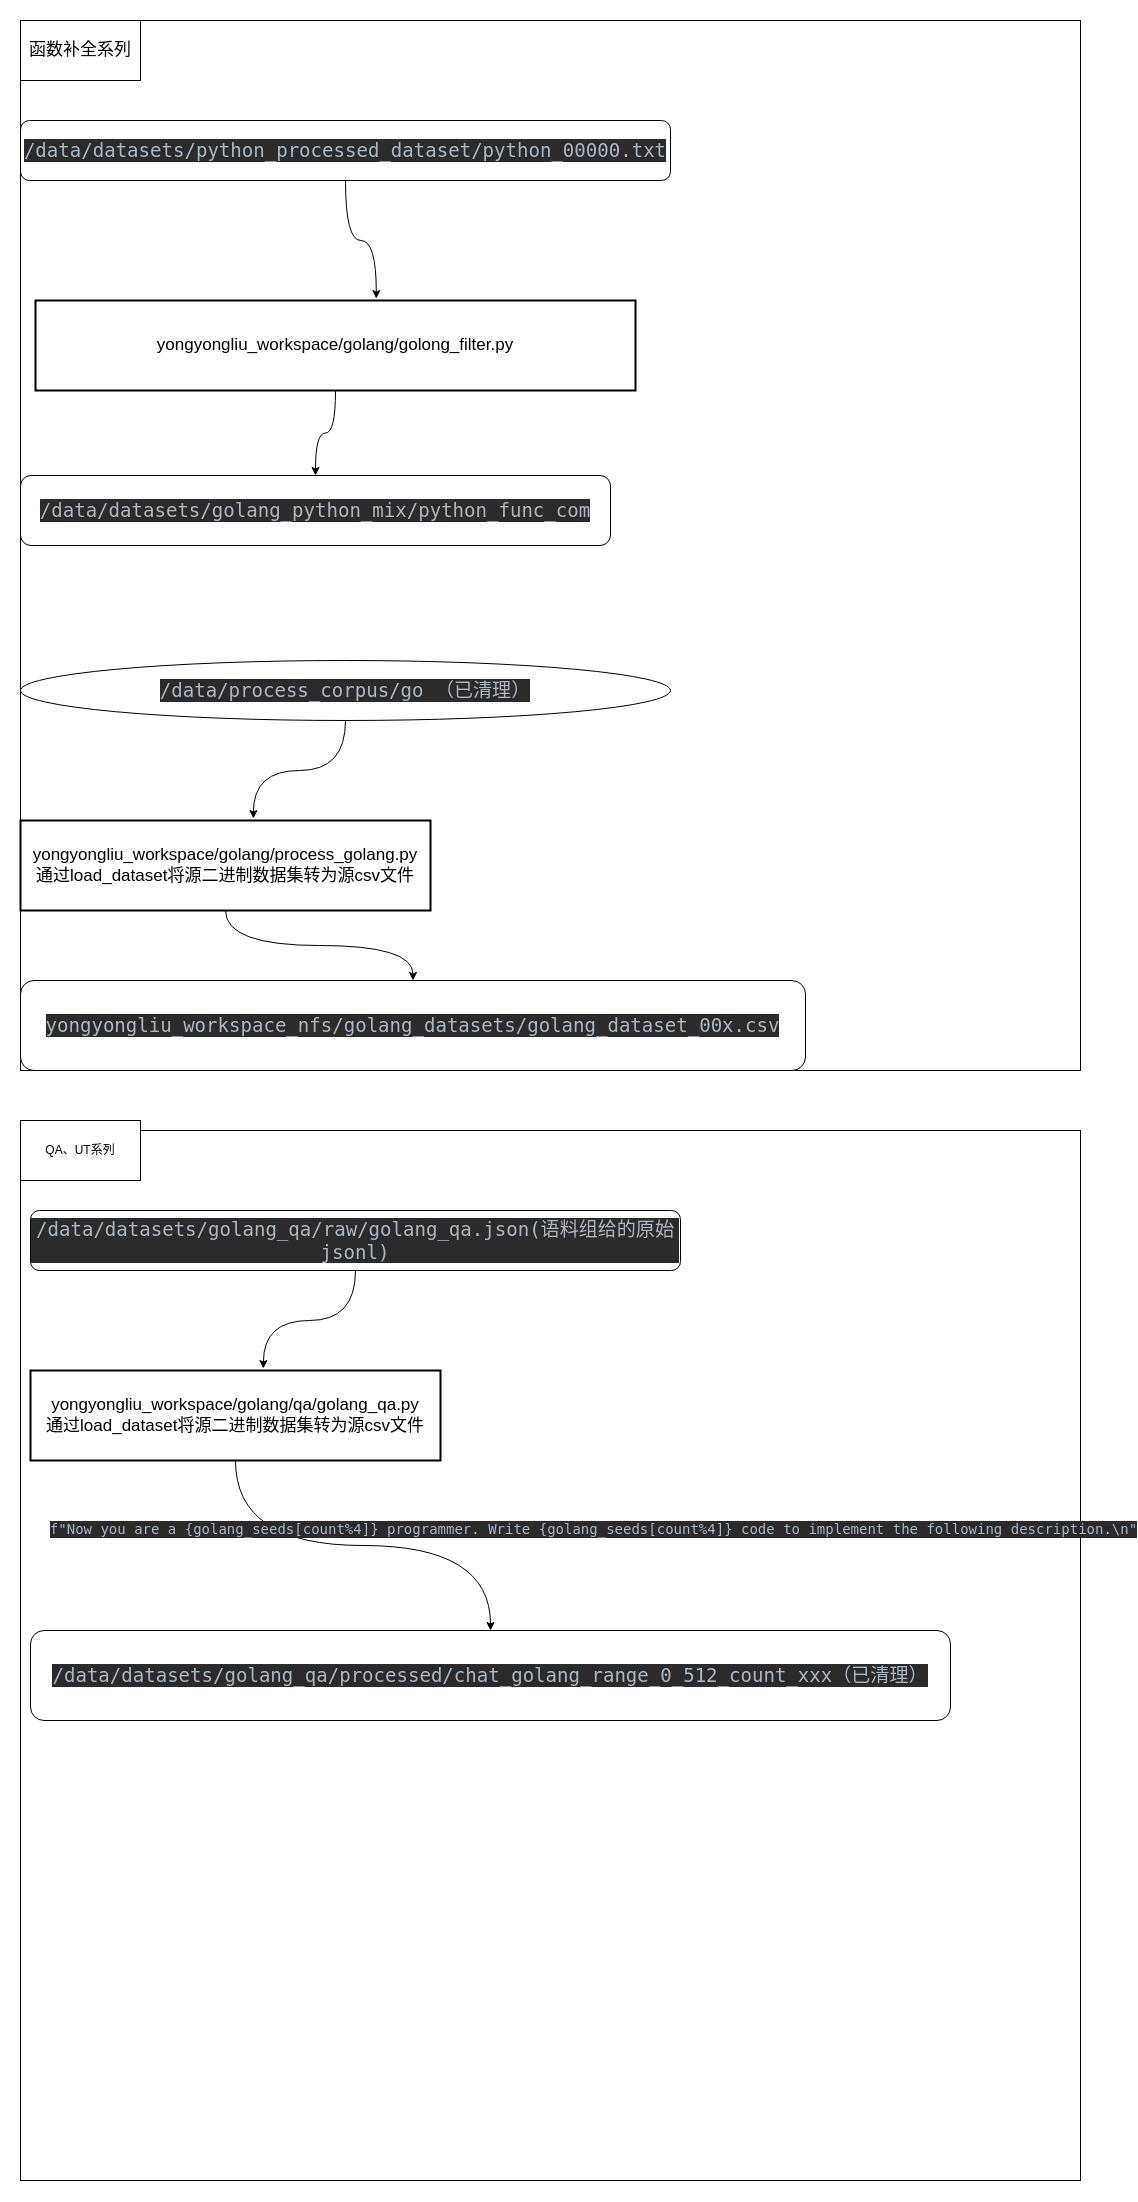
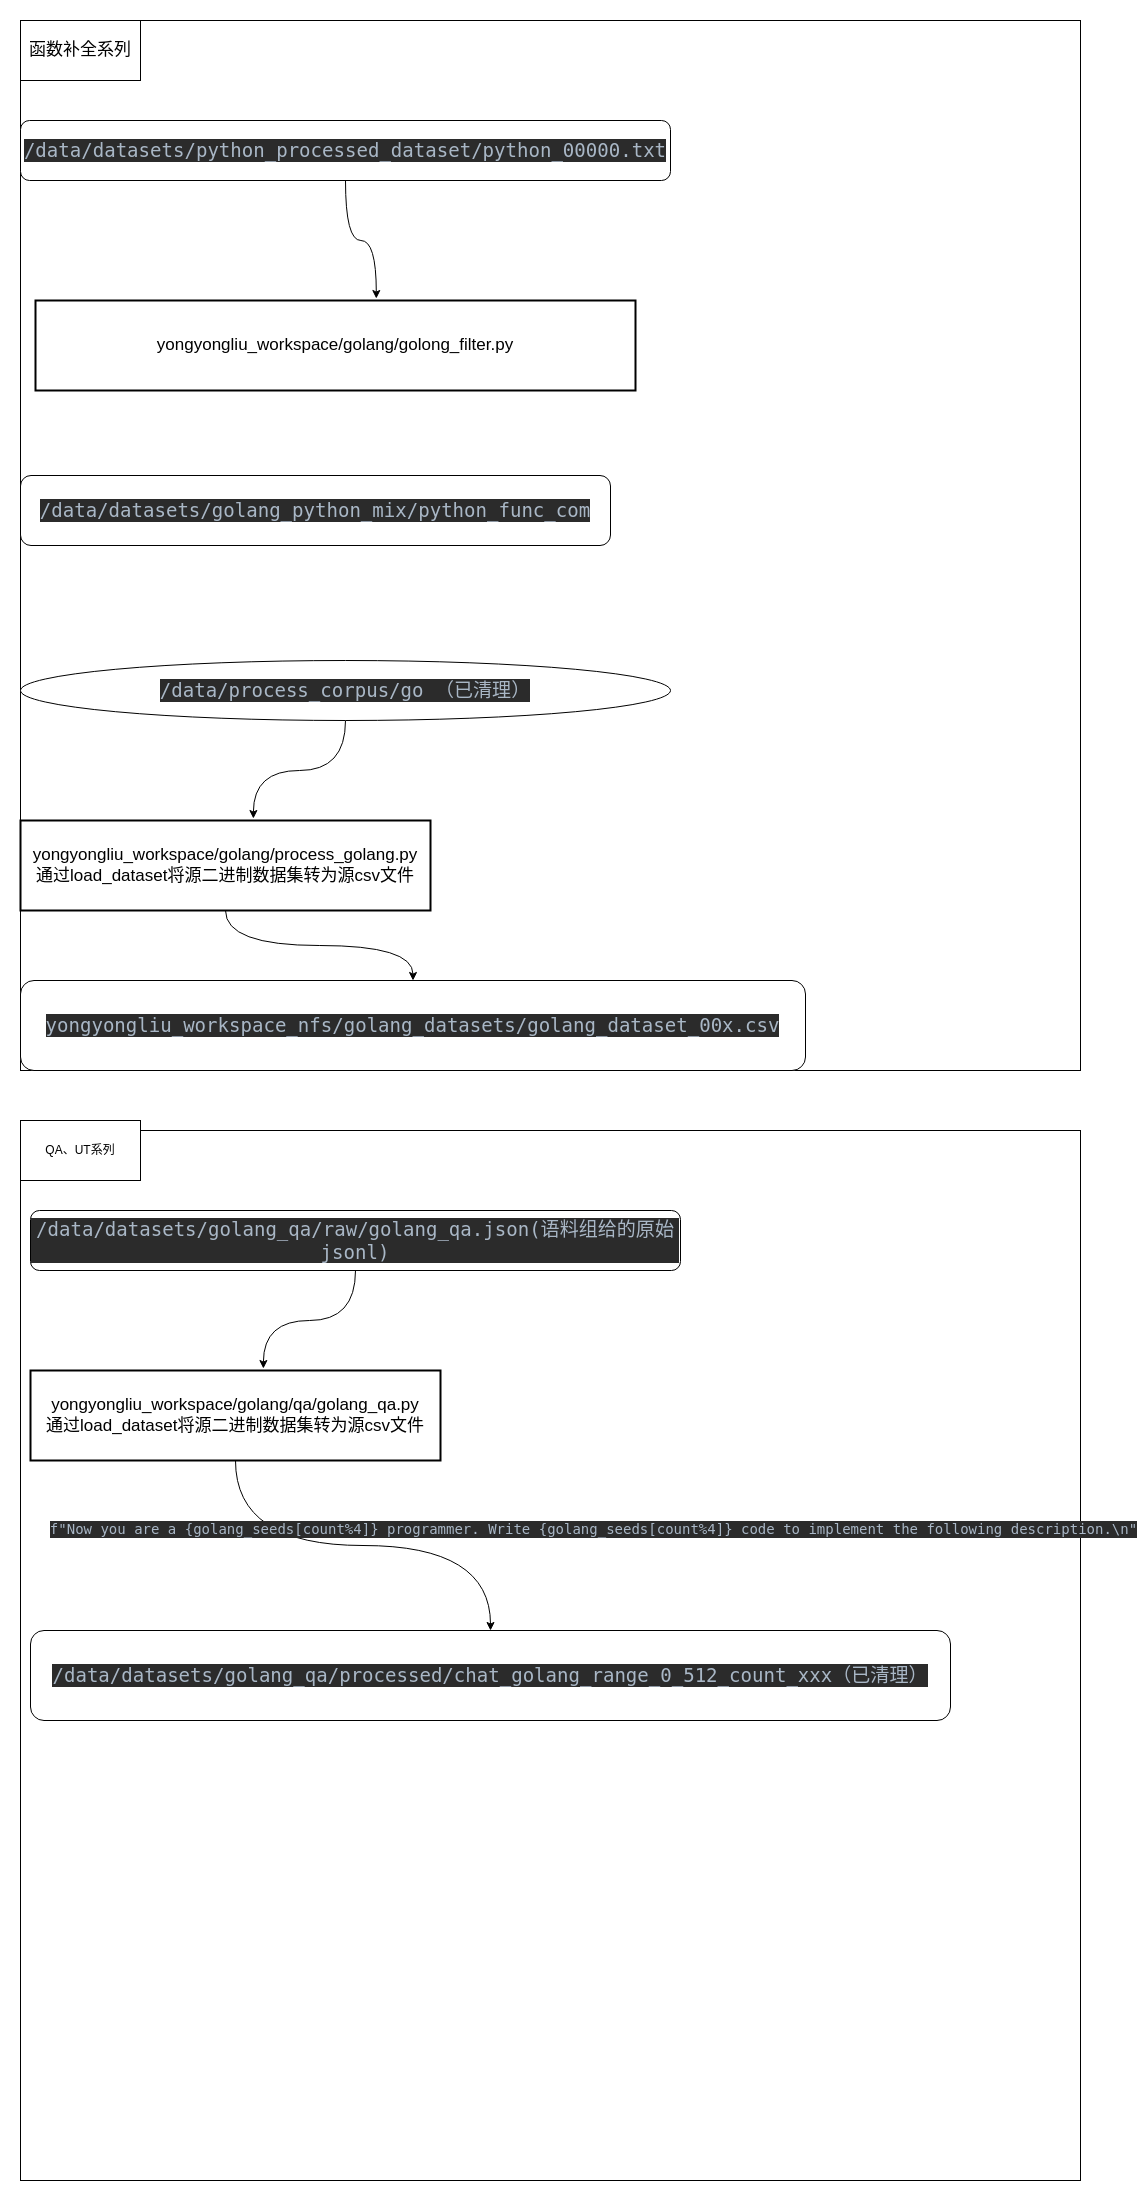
edge "yongyongliu_workspace/golang/golong_filter.py" -> "/data/datasets/golang_python_mix/python_func_com": removed
